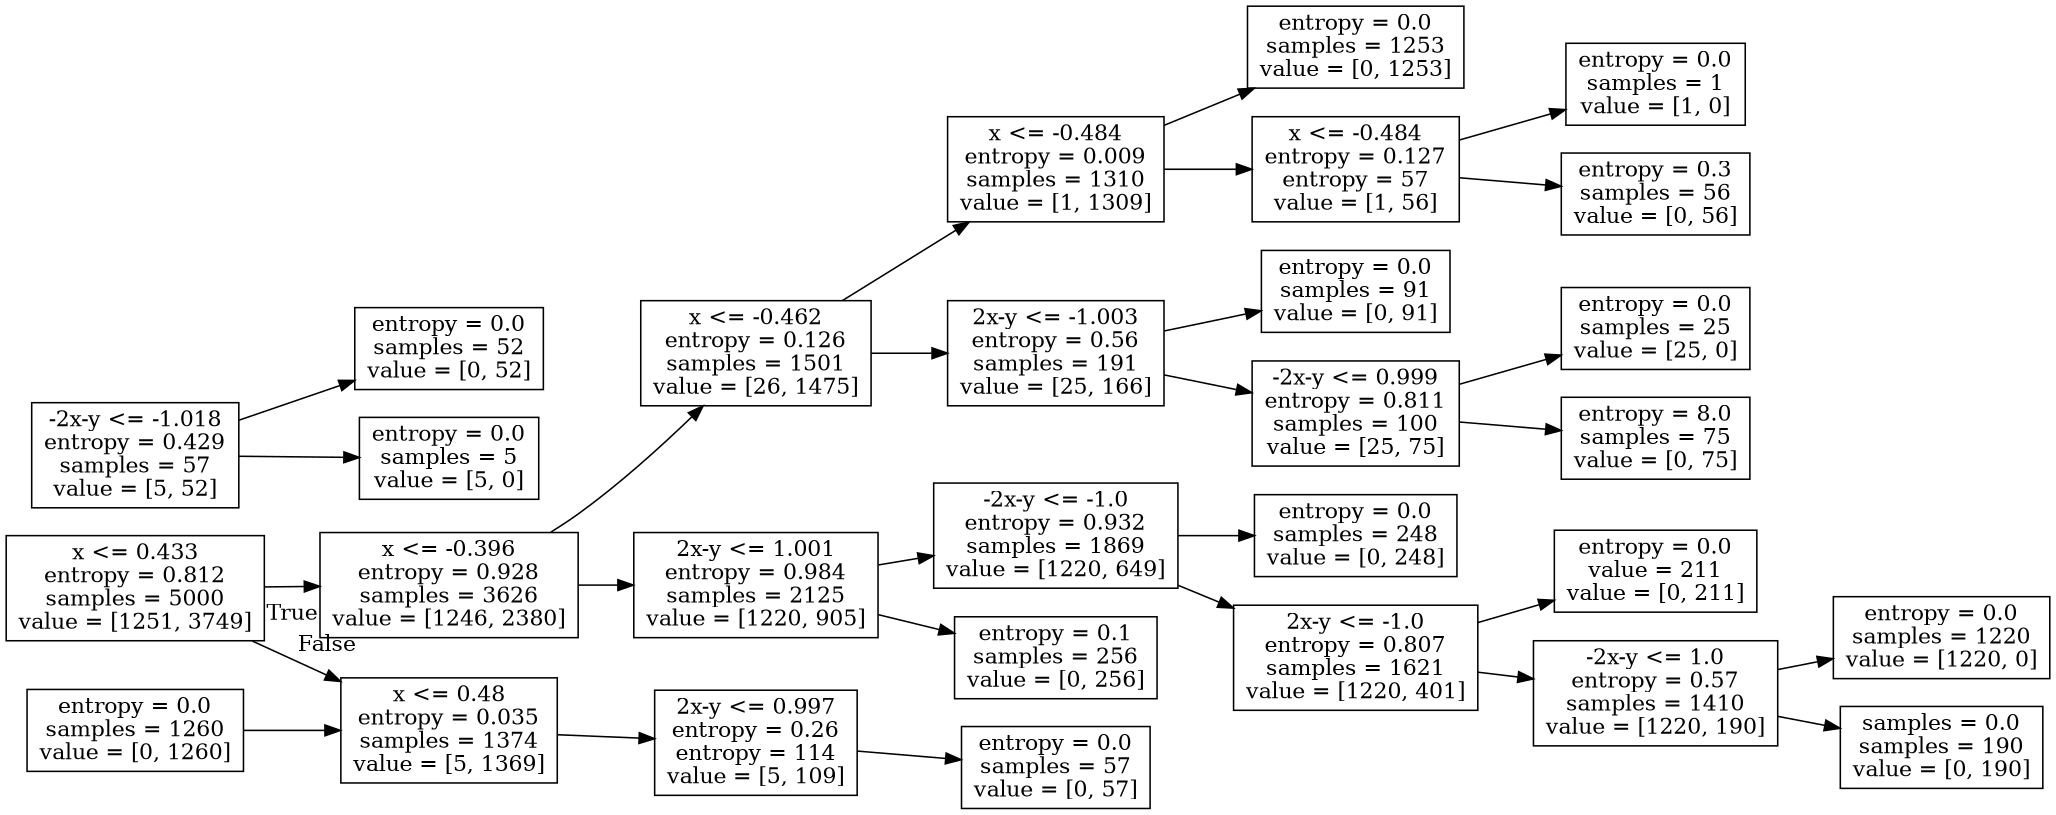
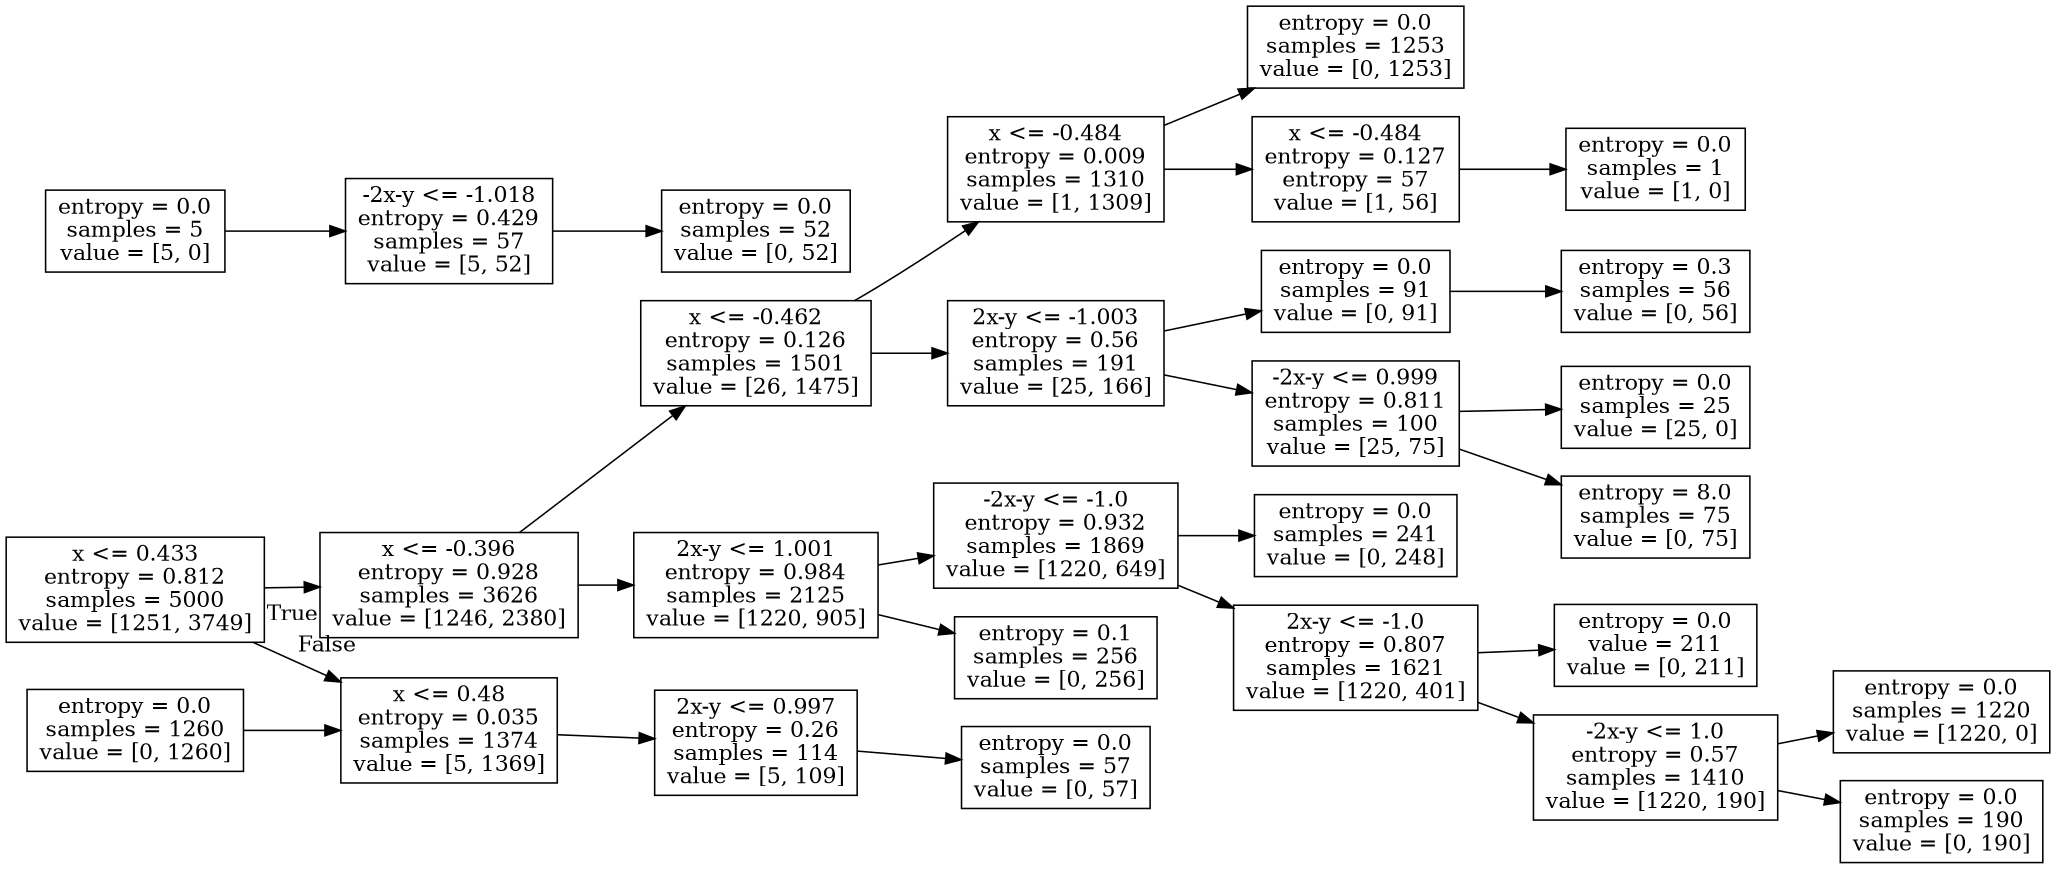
edge "x <= -0.484 entropy = 0.127 entropy = 57 value = [1, 56]" -> "entropy = 0.3 samples = 56 value = [0, 56]": now "entropy = 0.0 samples = 91 value = [0, 91]" -> "entropy = 0.3 samples = 56 value = [0, 56]"
edge "-2x-y <= -1.018 entropy = 0.429 samples = 57 value = [5, 52]" -> "entropy = 0.0 samples = 5 value = [5, 0]": reversed
node "entropy = 0.0 samples = 248 value = [0, 248]": label "entropy = 0.0 samples = 248 value = [0, 248]" -> "entropy = 0.0 samples = 241 value = [0, 248]"
node "2x-y <= 0.997 entropy = 0.26 entropy = 114 value = [5, 109]": label "2x-y <= 0.997 entropy = 0.26 entropy = 114 value = [5, 109]" -> "2x-y <= 0.997 entropy = 0.26 samples = 114 value = [5, 109]"
node "samples = 0.0 samples = 190 value = [0, 190]": label "samples = 0.0 samples = 190 value = [0, 190]" -> "entropy = 0.0 samples = 190 value = [0, 190]"
